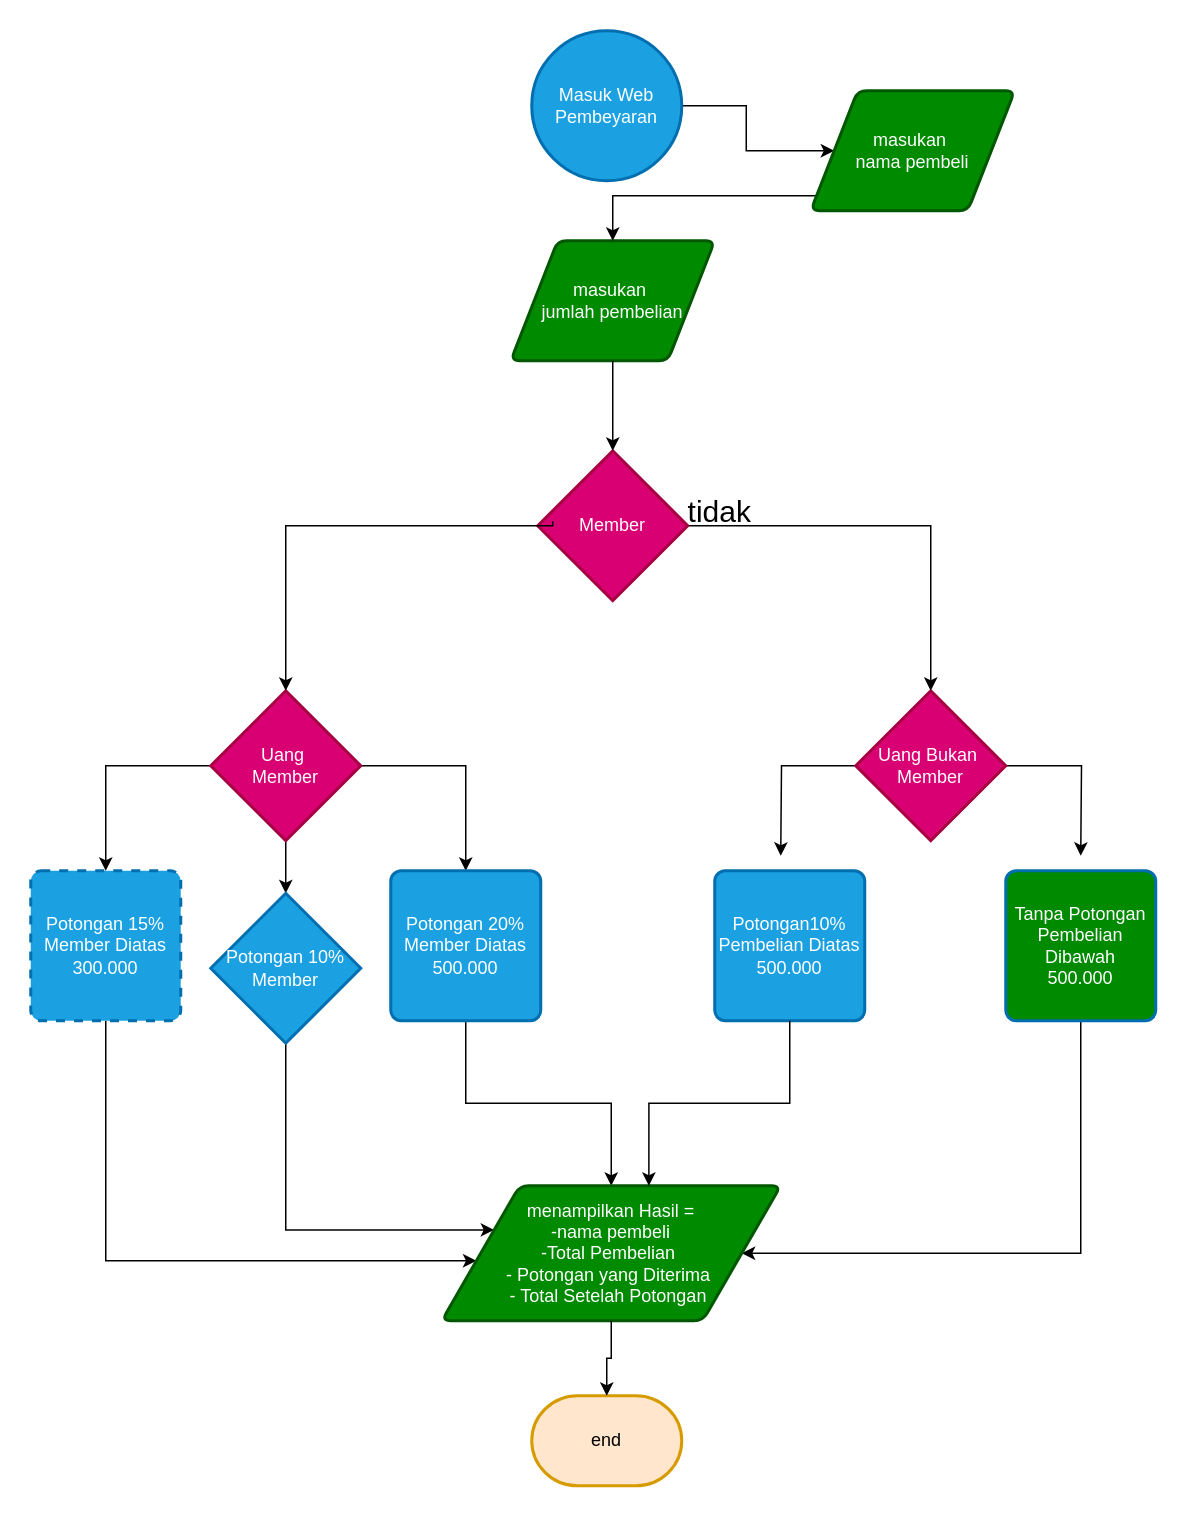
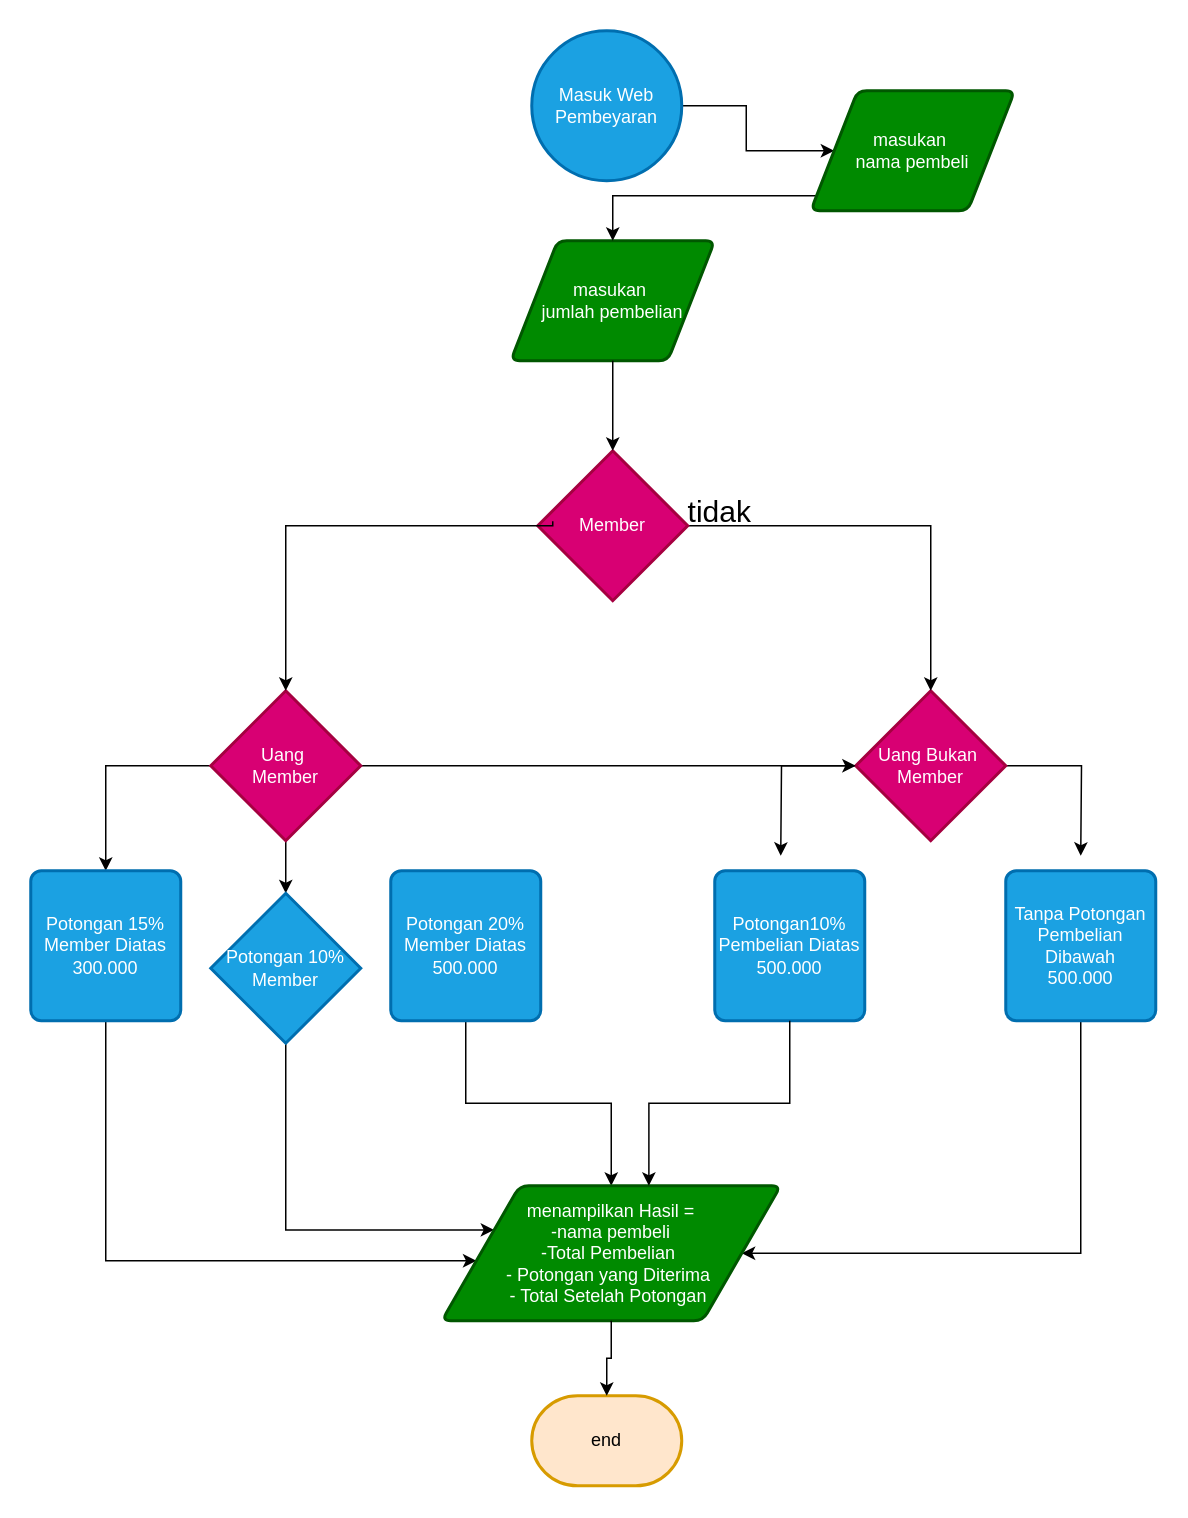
edge "Uang Member" -> "Potongan 20% Member Diatas 500.000": now "Uang Member" -> "Uang Bukan Member"
node "Potongan 15% Member Diatas 300.000": style dashed -> solid
node "Tanpa Potongan Pembelian Dibawah 500.000": fillcolor #008a00 -> #1ba1e2
